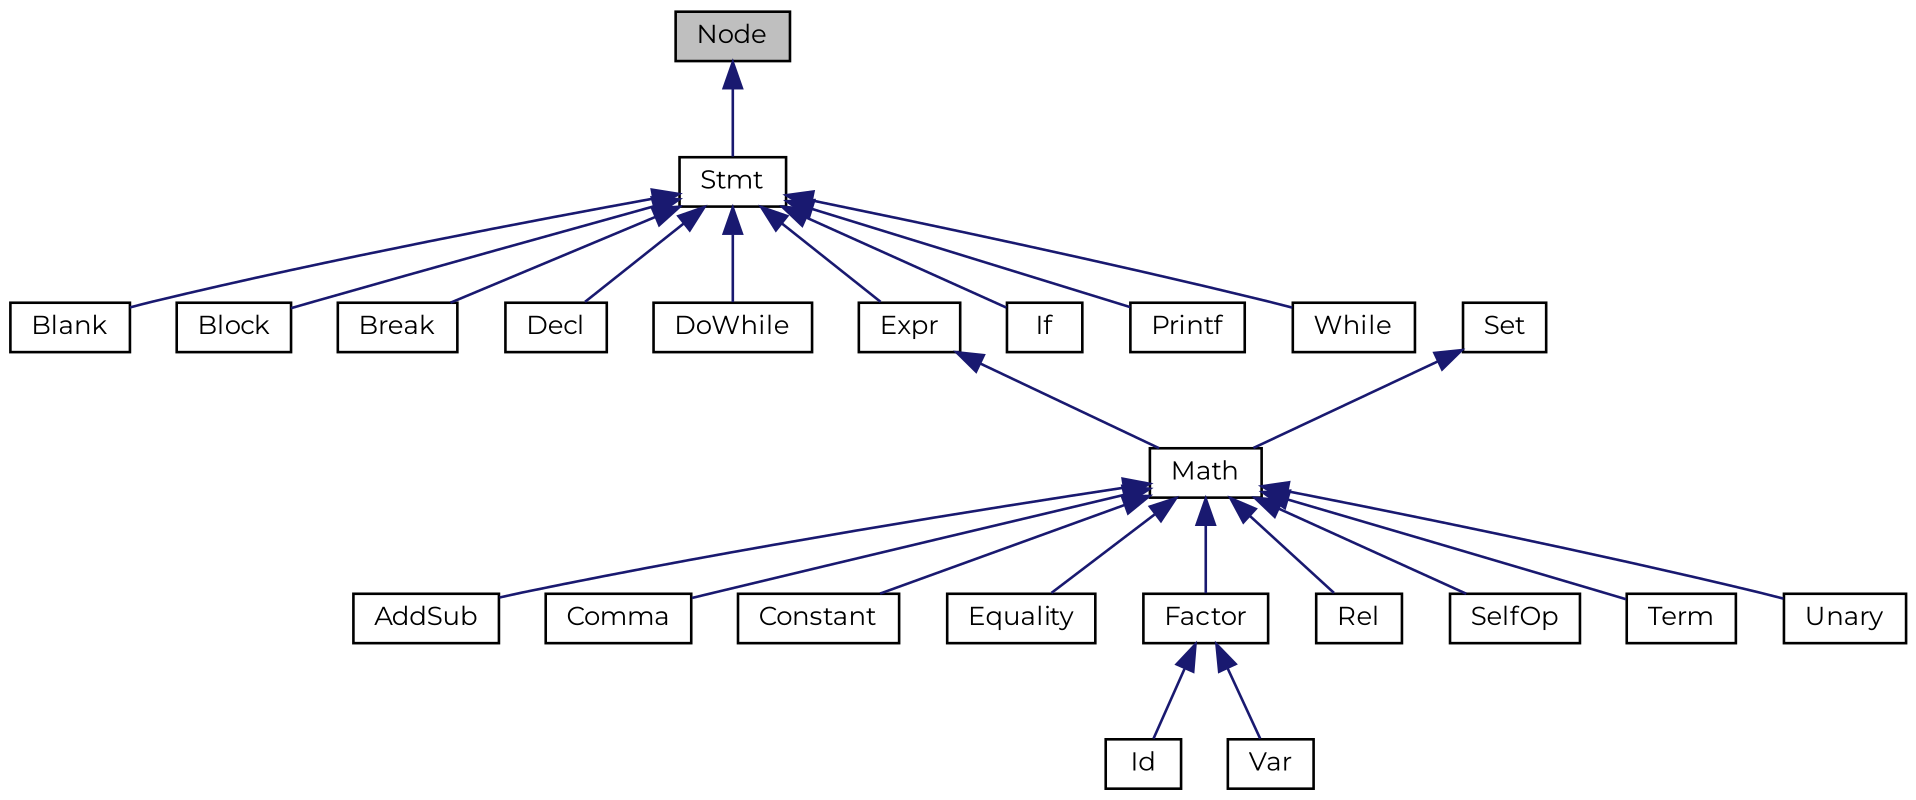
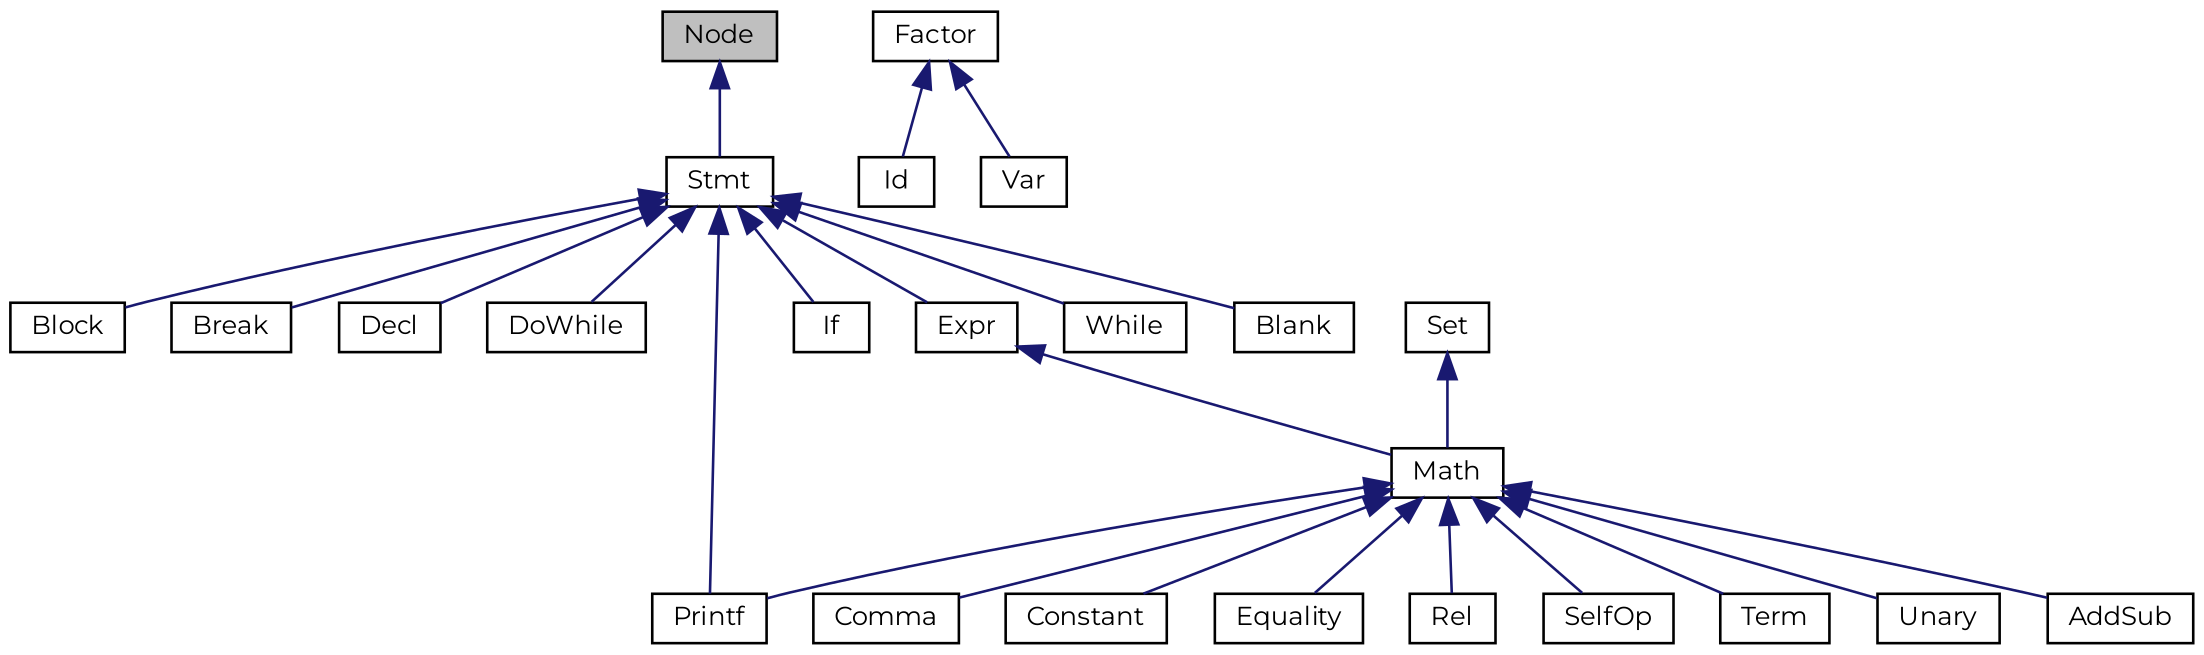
edge "Factor" -> "Math": now "Printf" -> "Math"
